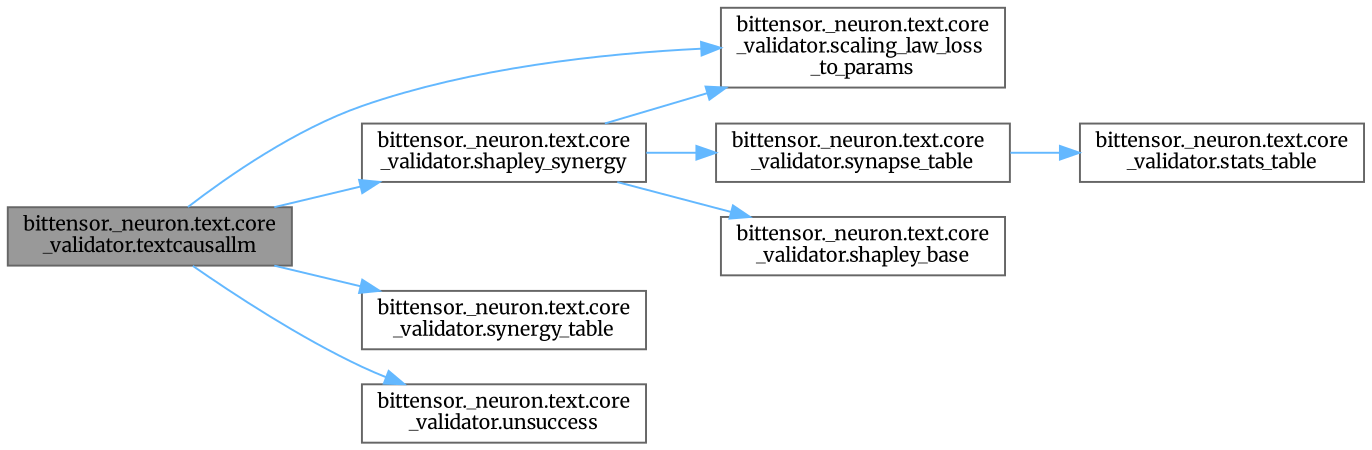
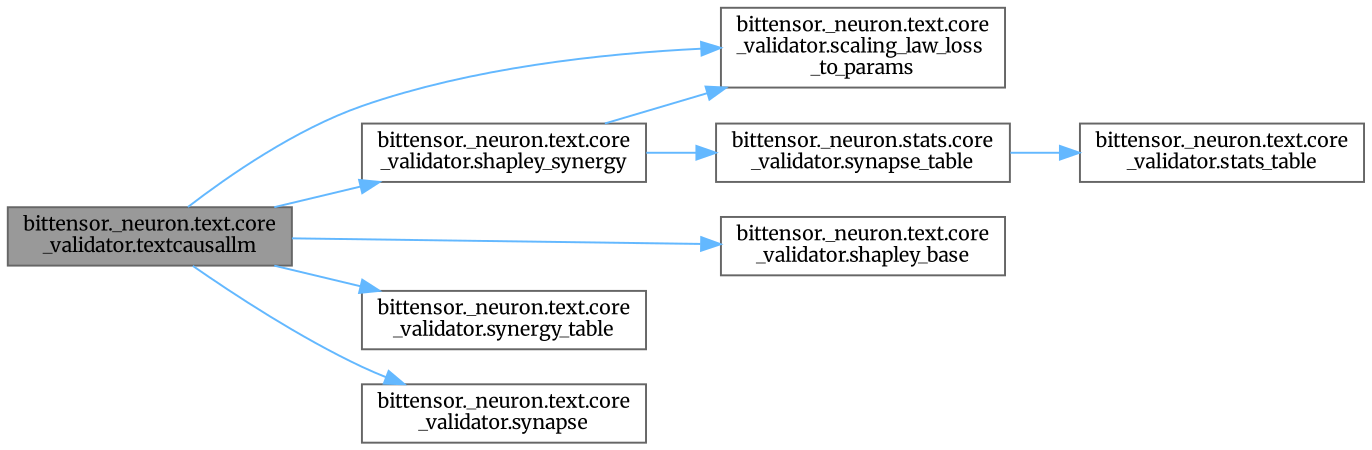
node "bittensor._neuron.text.core _validator.synapse_table": label "bittensor._neuron.text.core _validator.synapse_table" -> "bittensor._neuron.stats.core _validator.synapse_table"
edge "bittensor._neuron.text.core _validator.shapley_synergy" -> "bittensor._neuron.text.core _validator.shapley_base": now "bittensor._neuron.text.core _validator.textcausallm" -> "bittensor._neuron.text.core _validator.shapley_base"
node "bittensor._neuron.text.core _validator.unsuccess": label "bittensor._neuron.text.core _validator.unsuccess" -> "bittensor._neuron.text.core _validator.synapse"
